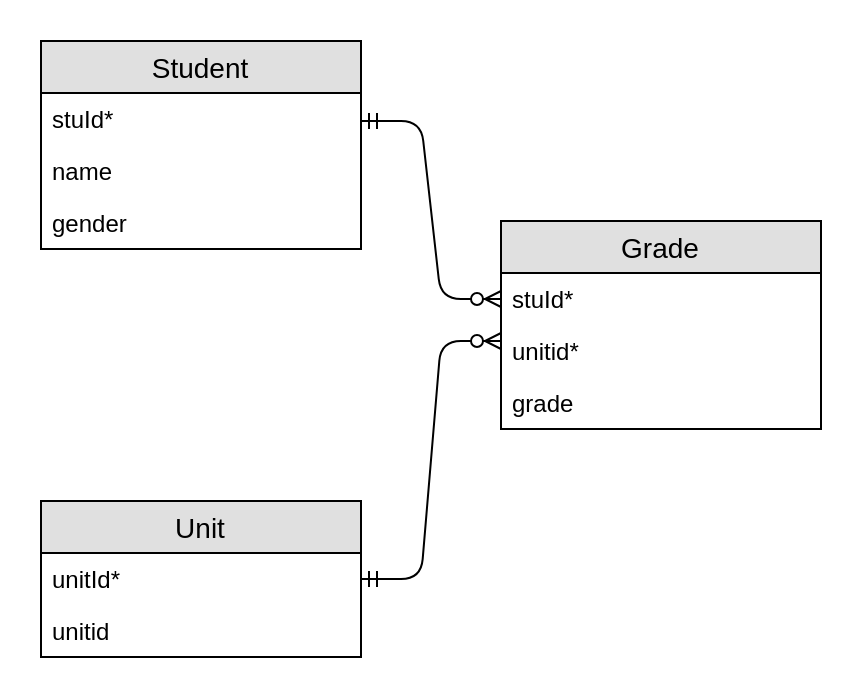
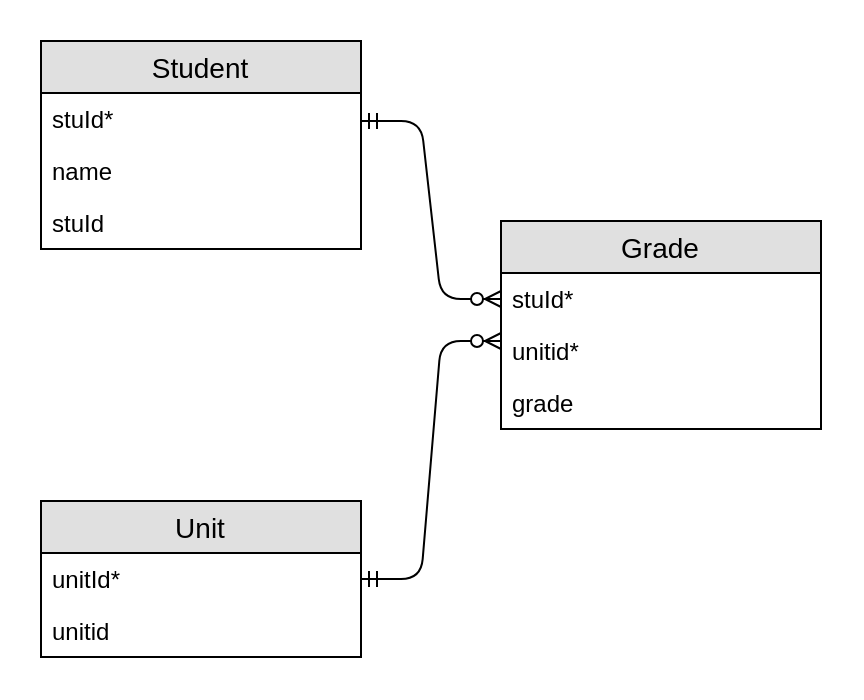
node "gender": label "gender" -> "stuId"
